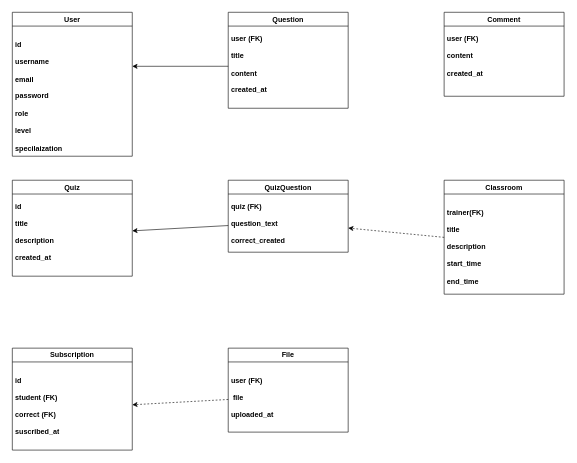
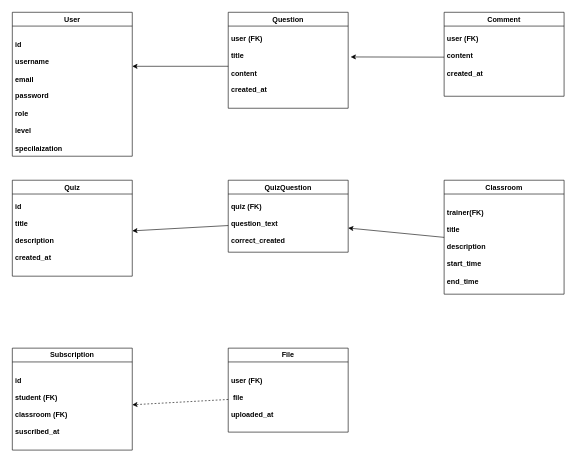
edge "user (FK) content created_at" -> "user (FK) title content created_at": added
edge "trainer(FK) title description start_time end_time" -> "quiz (FK) question_text correct_created": style dashed -> solid
node "id student (FK) correct (FK) suscribed_at": label "id student (FK) correct (FK) suscribed_at" -> "id student (FK) classroom (FK) suscribed_at"
